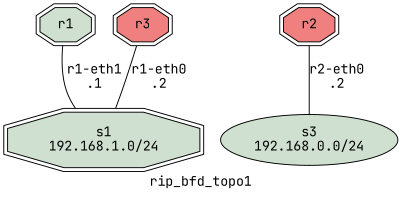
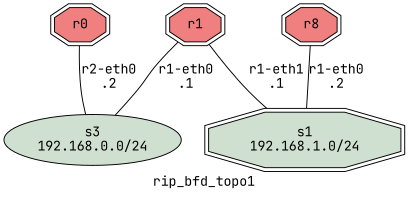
node "r1": fillcolor #d0e0d0 -> #f08080
node "r3": label "r3" -> "r8"
node "r2": label "r2" -> "r0"
edge "r1" -- "s3 192.168.0.0/24": added, label "r1-eth0 .1"
